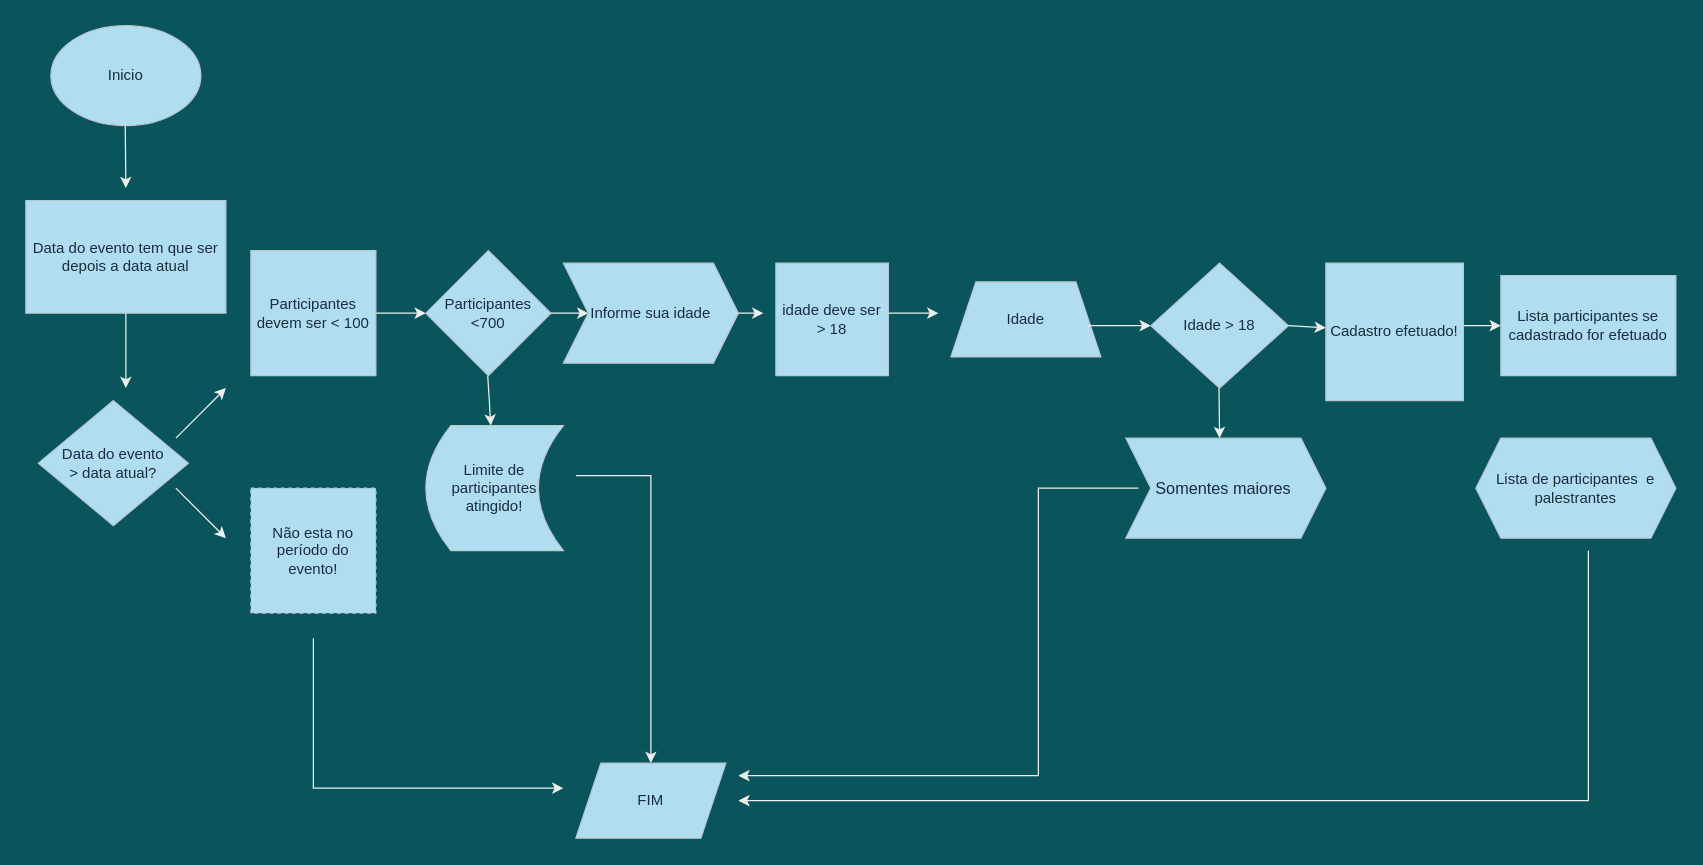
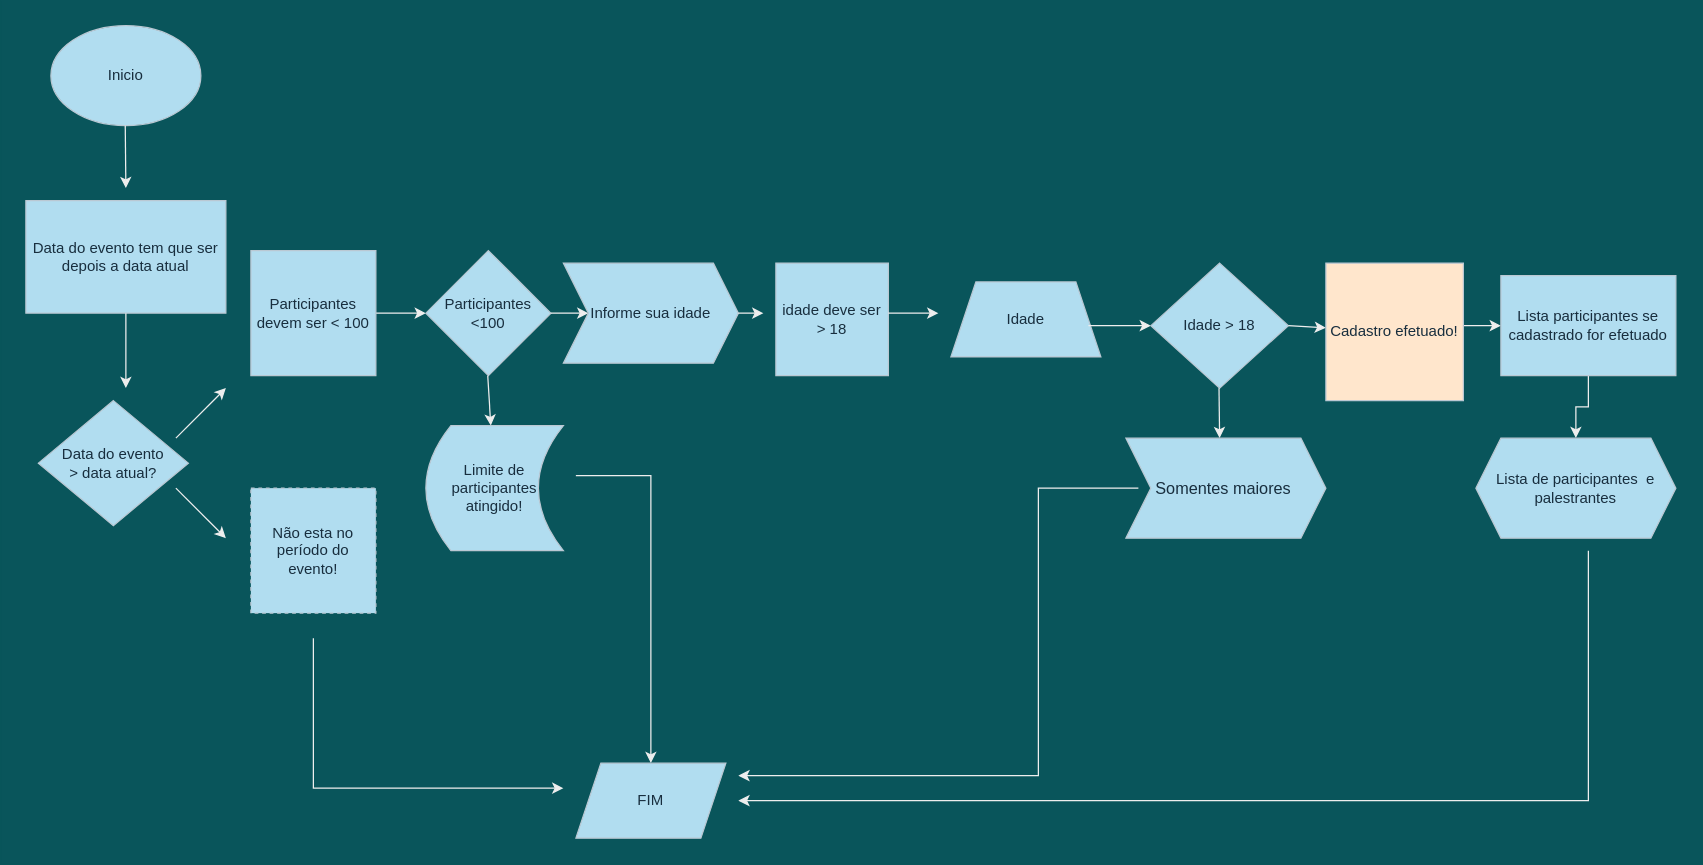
node "Participantes <700": label "Participantes <700" -> "Participantes <100"
node "Cadastro efetuado!": fillcolor #b1ddf0 -> #ffe6cc
edge "Lista participantes se cadastrado for efetuado" -> "Lista de participantes e palestrantes": added
